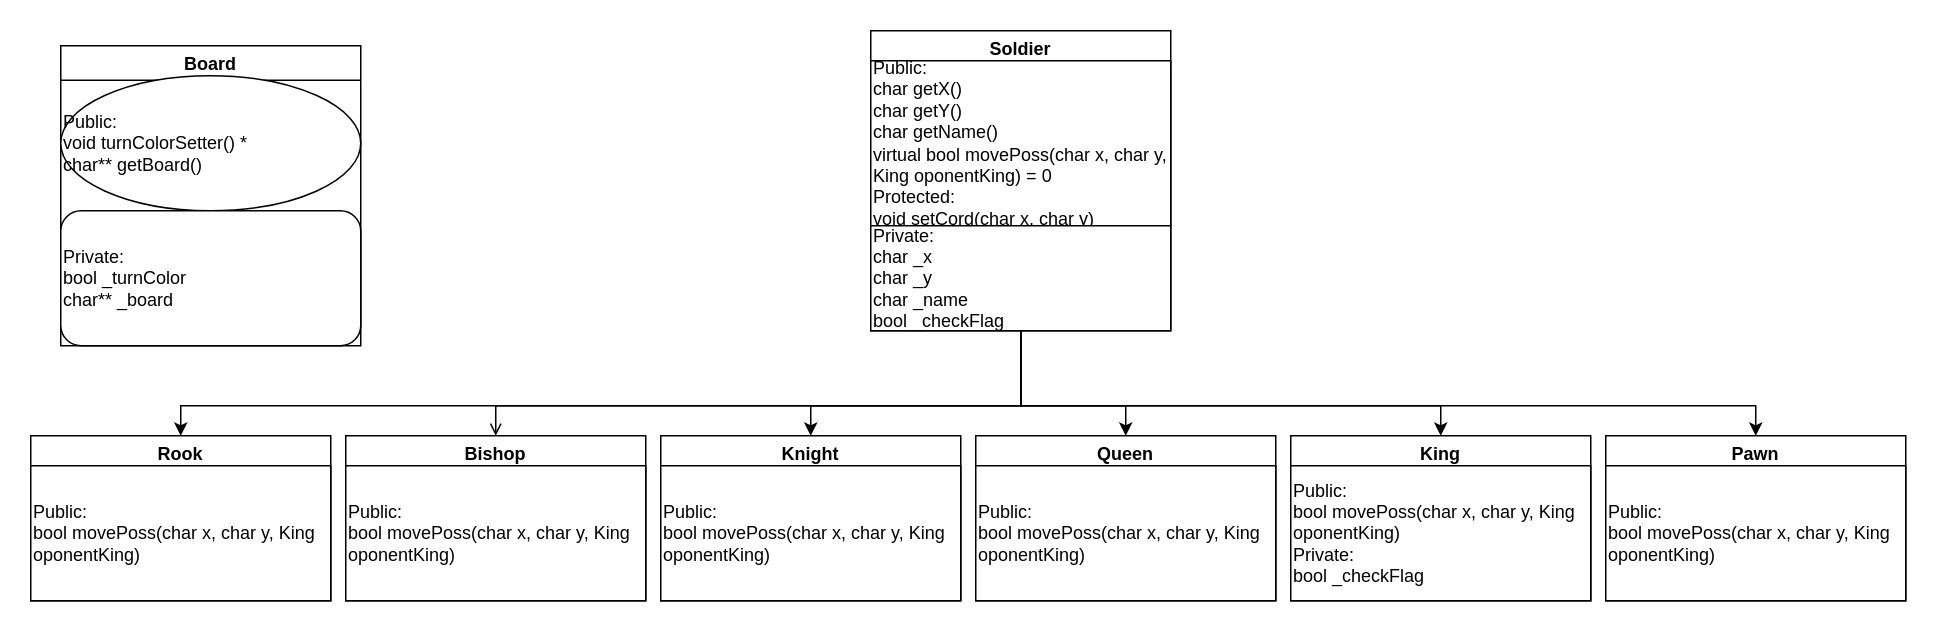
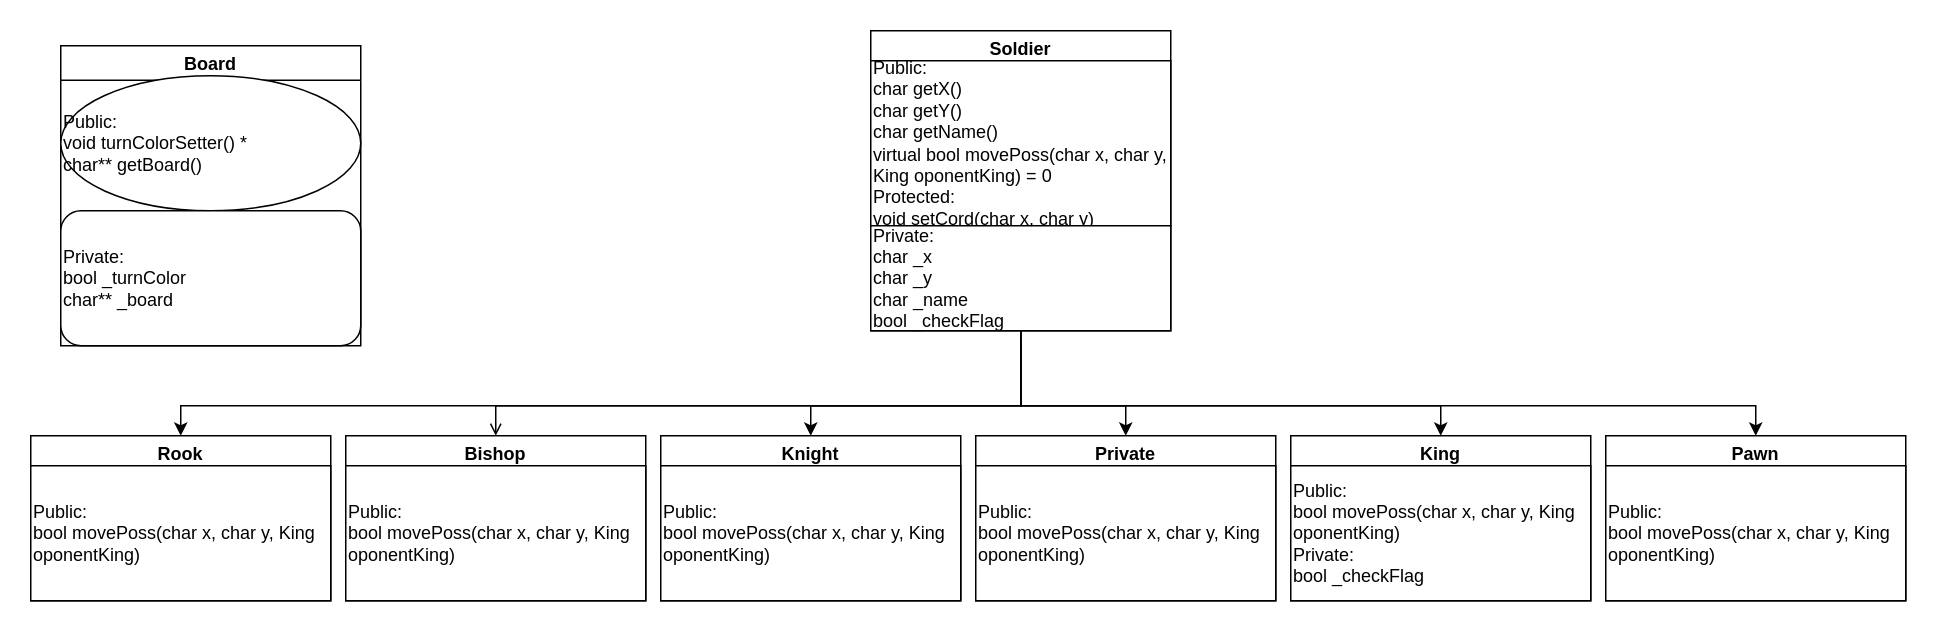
node "Queen": label "Queen" -> "Private"
